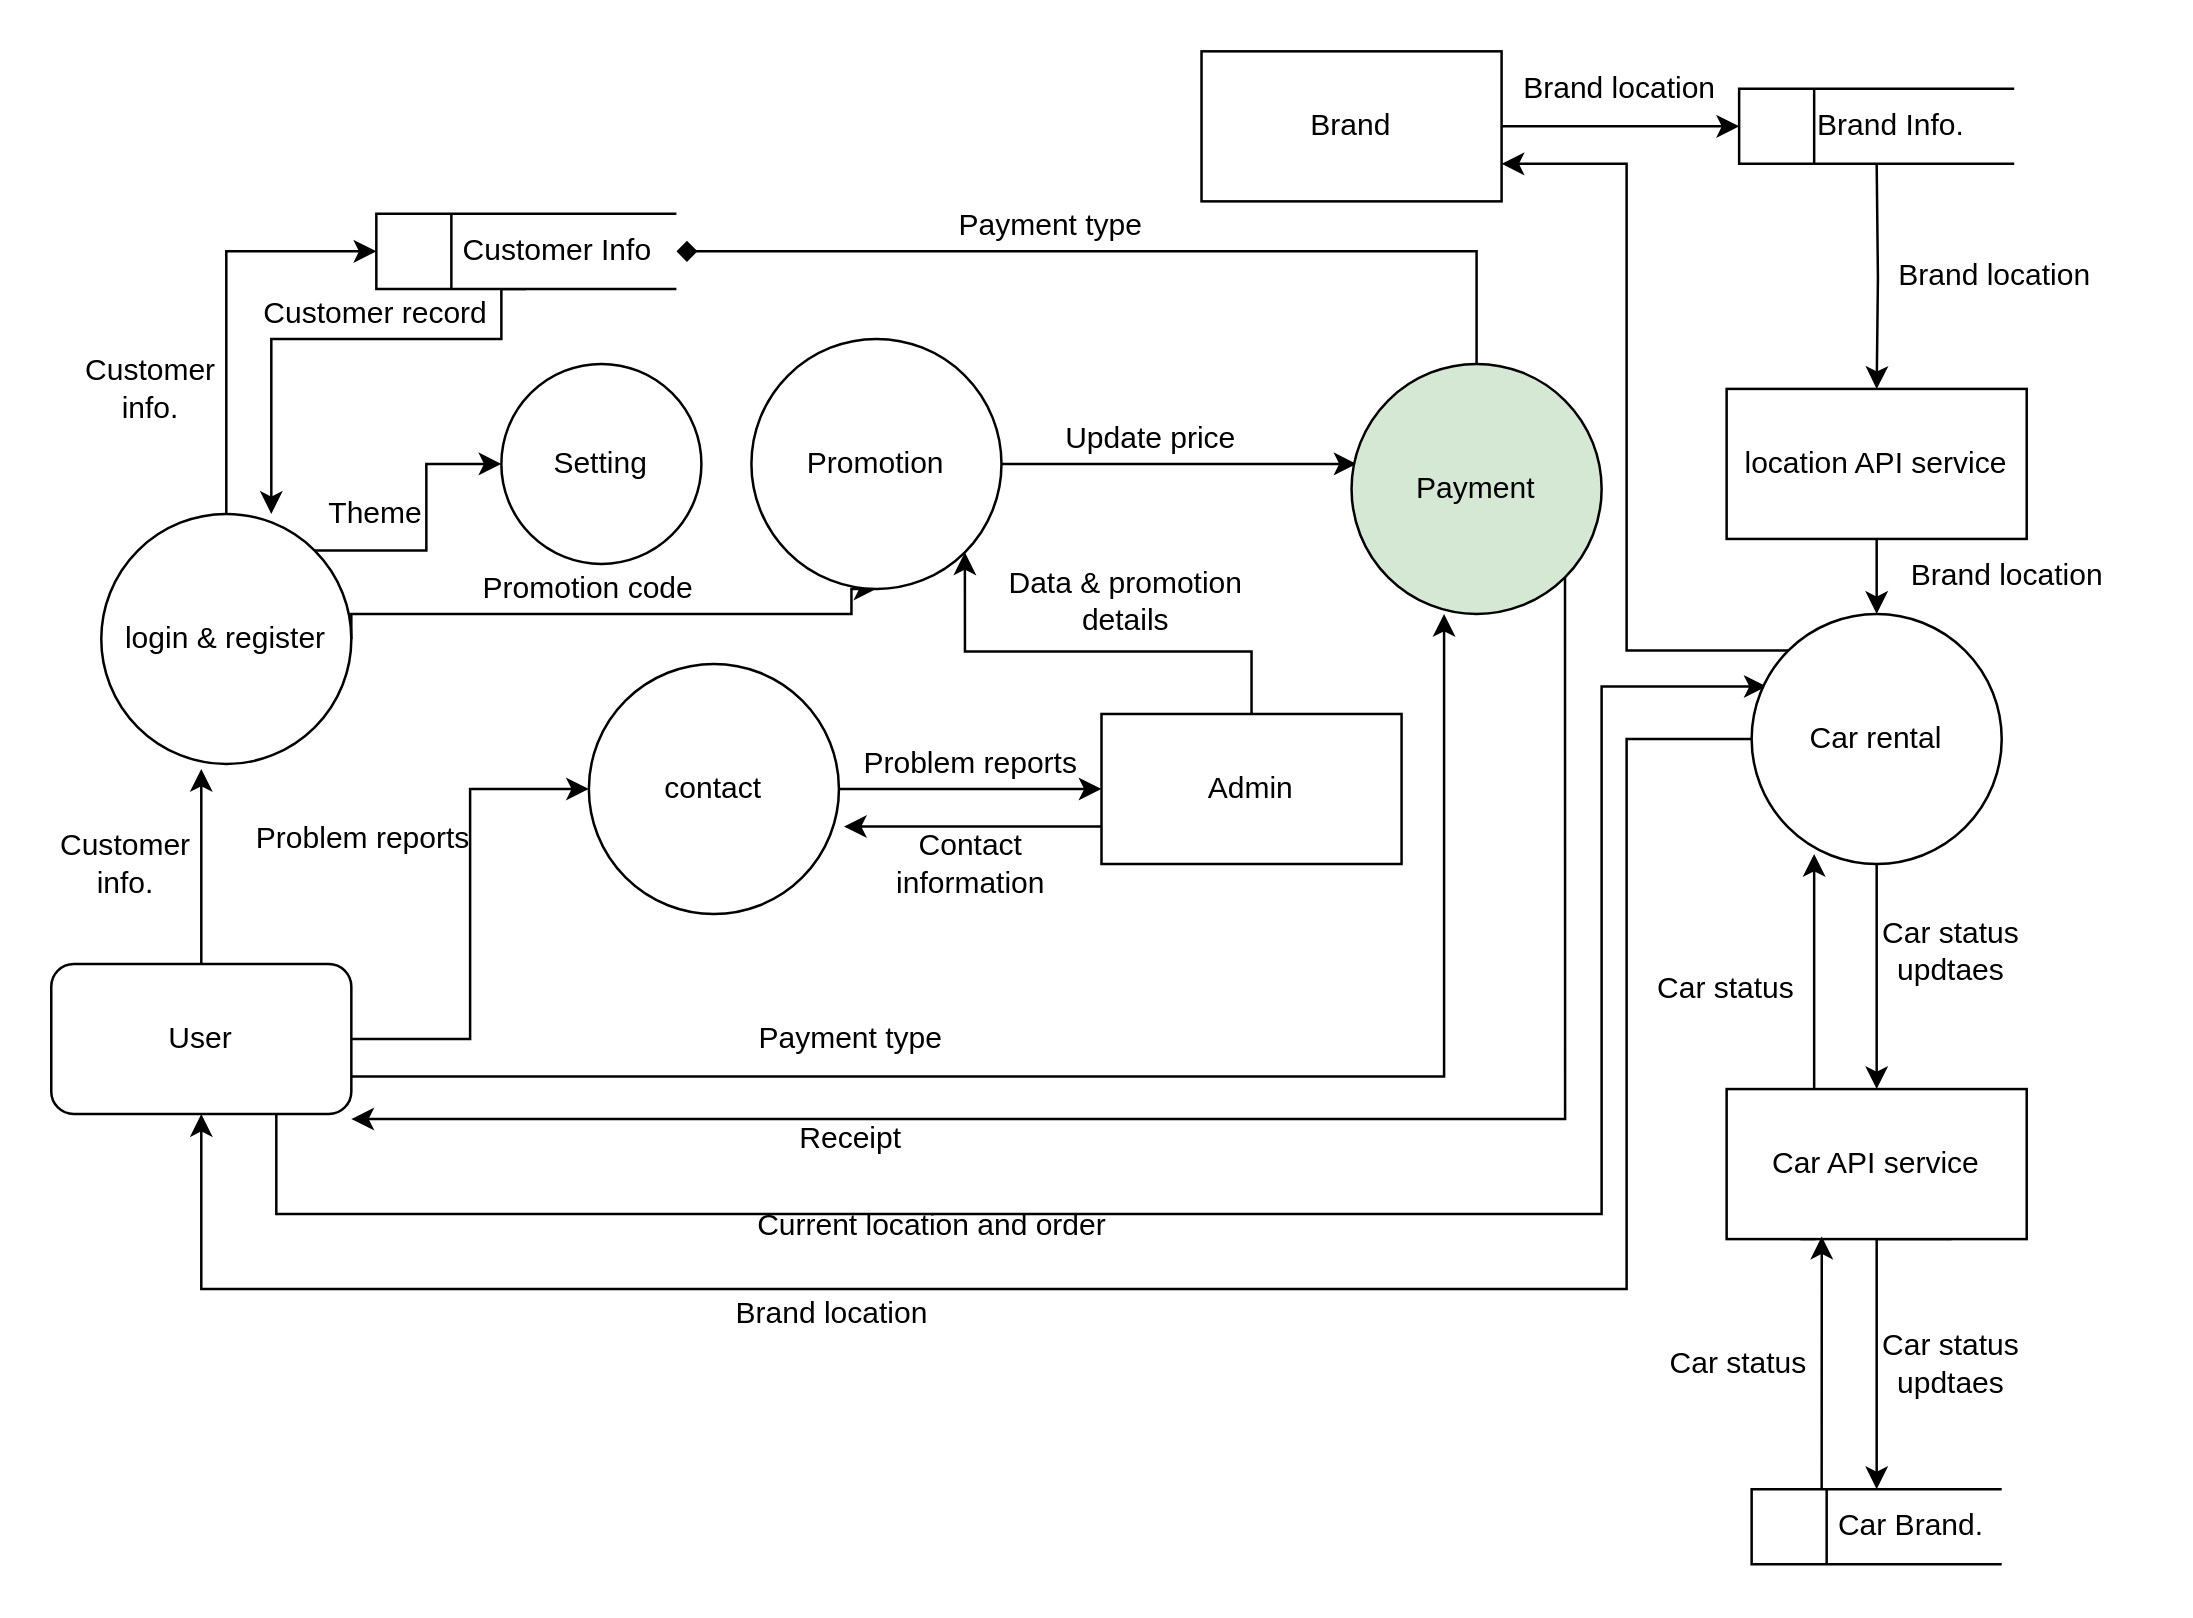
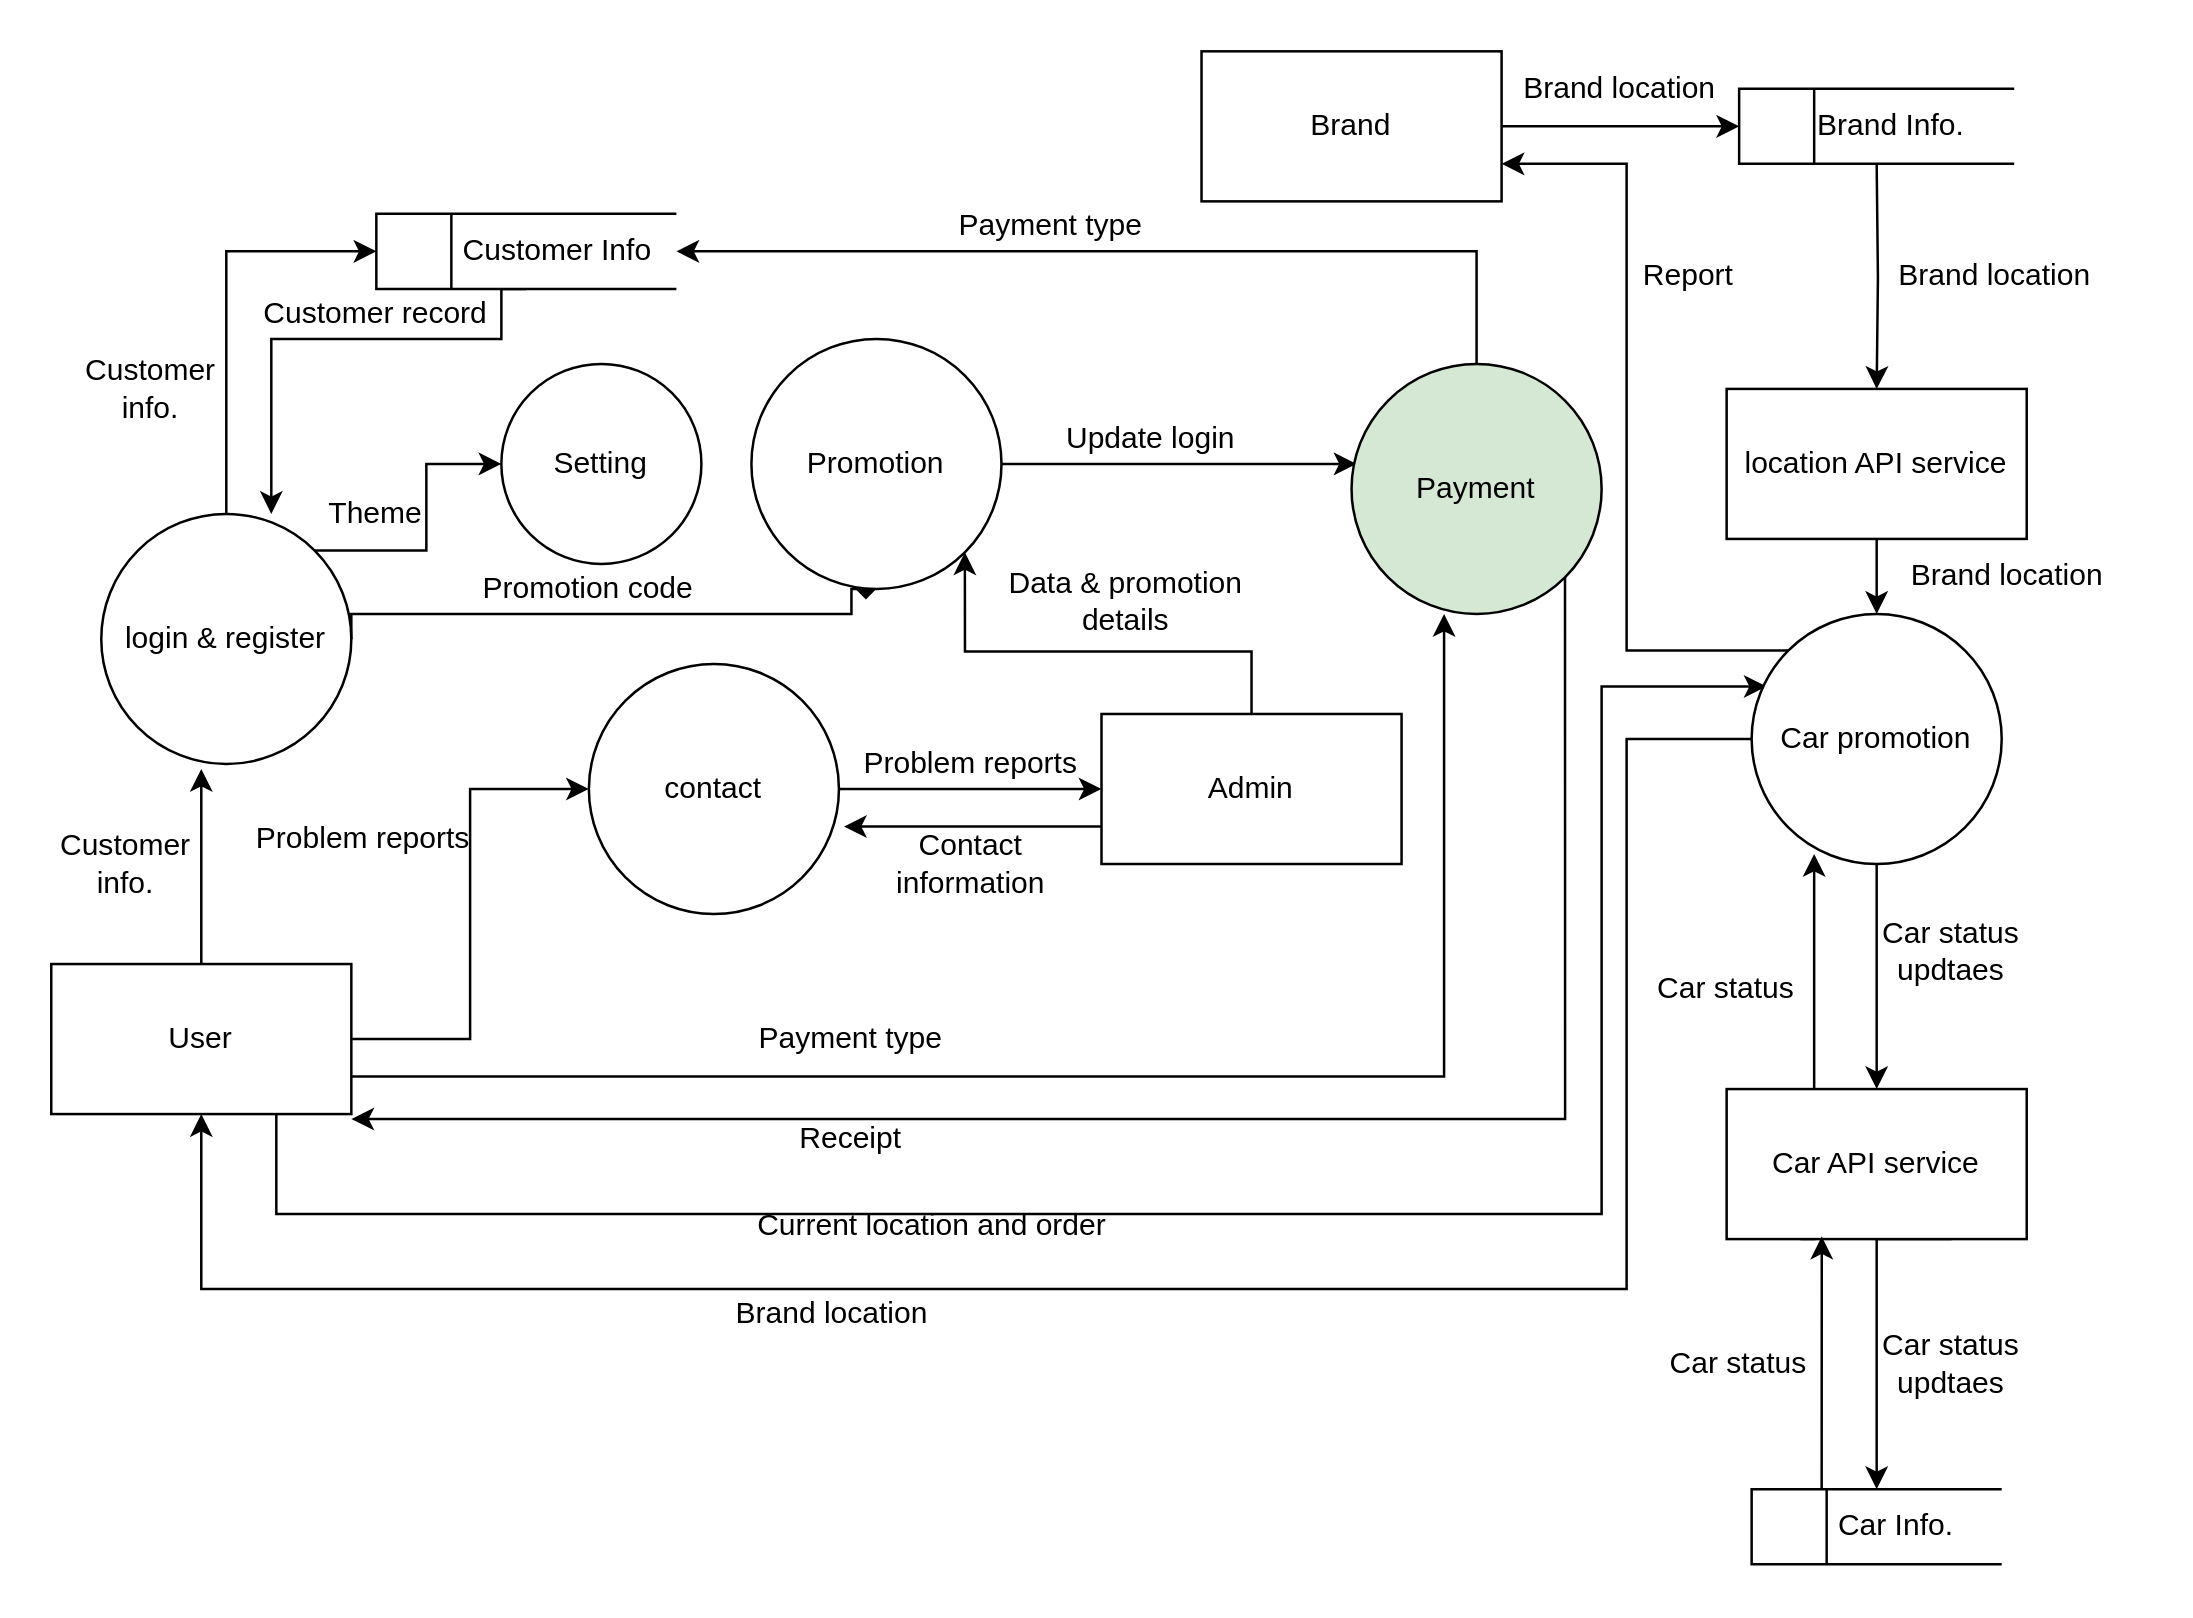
edge "Payment" -> "Customer Info": arrowhead diamond -> classic
node "Report": added
node "Update price": label "Update price" -> "Update login"
edge "login & register" -> "Promotion": arrowhead classic -> diamond
node "Car rental": label "Car rental" -> "Car promotion"
node "User": shape rounded rectangle -> rectangle
node "Car Brand.": label "Car Brand." -> "Car Info."
